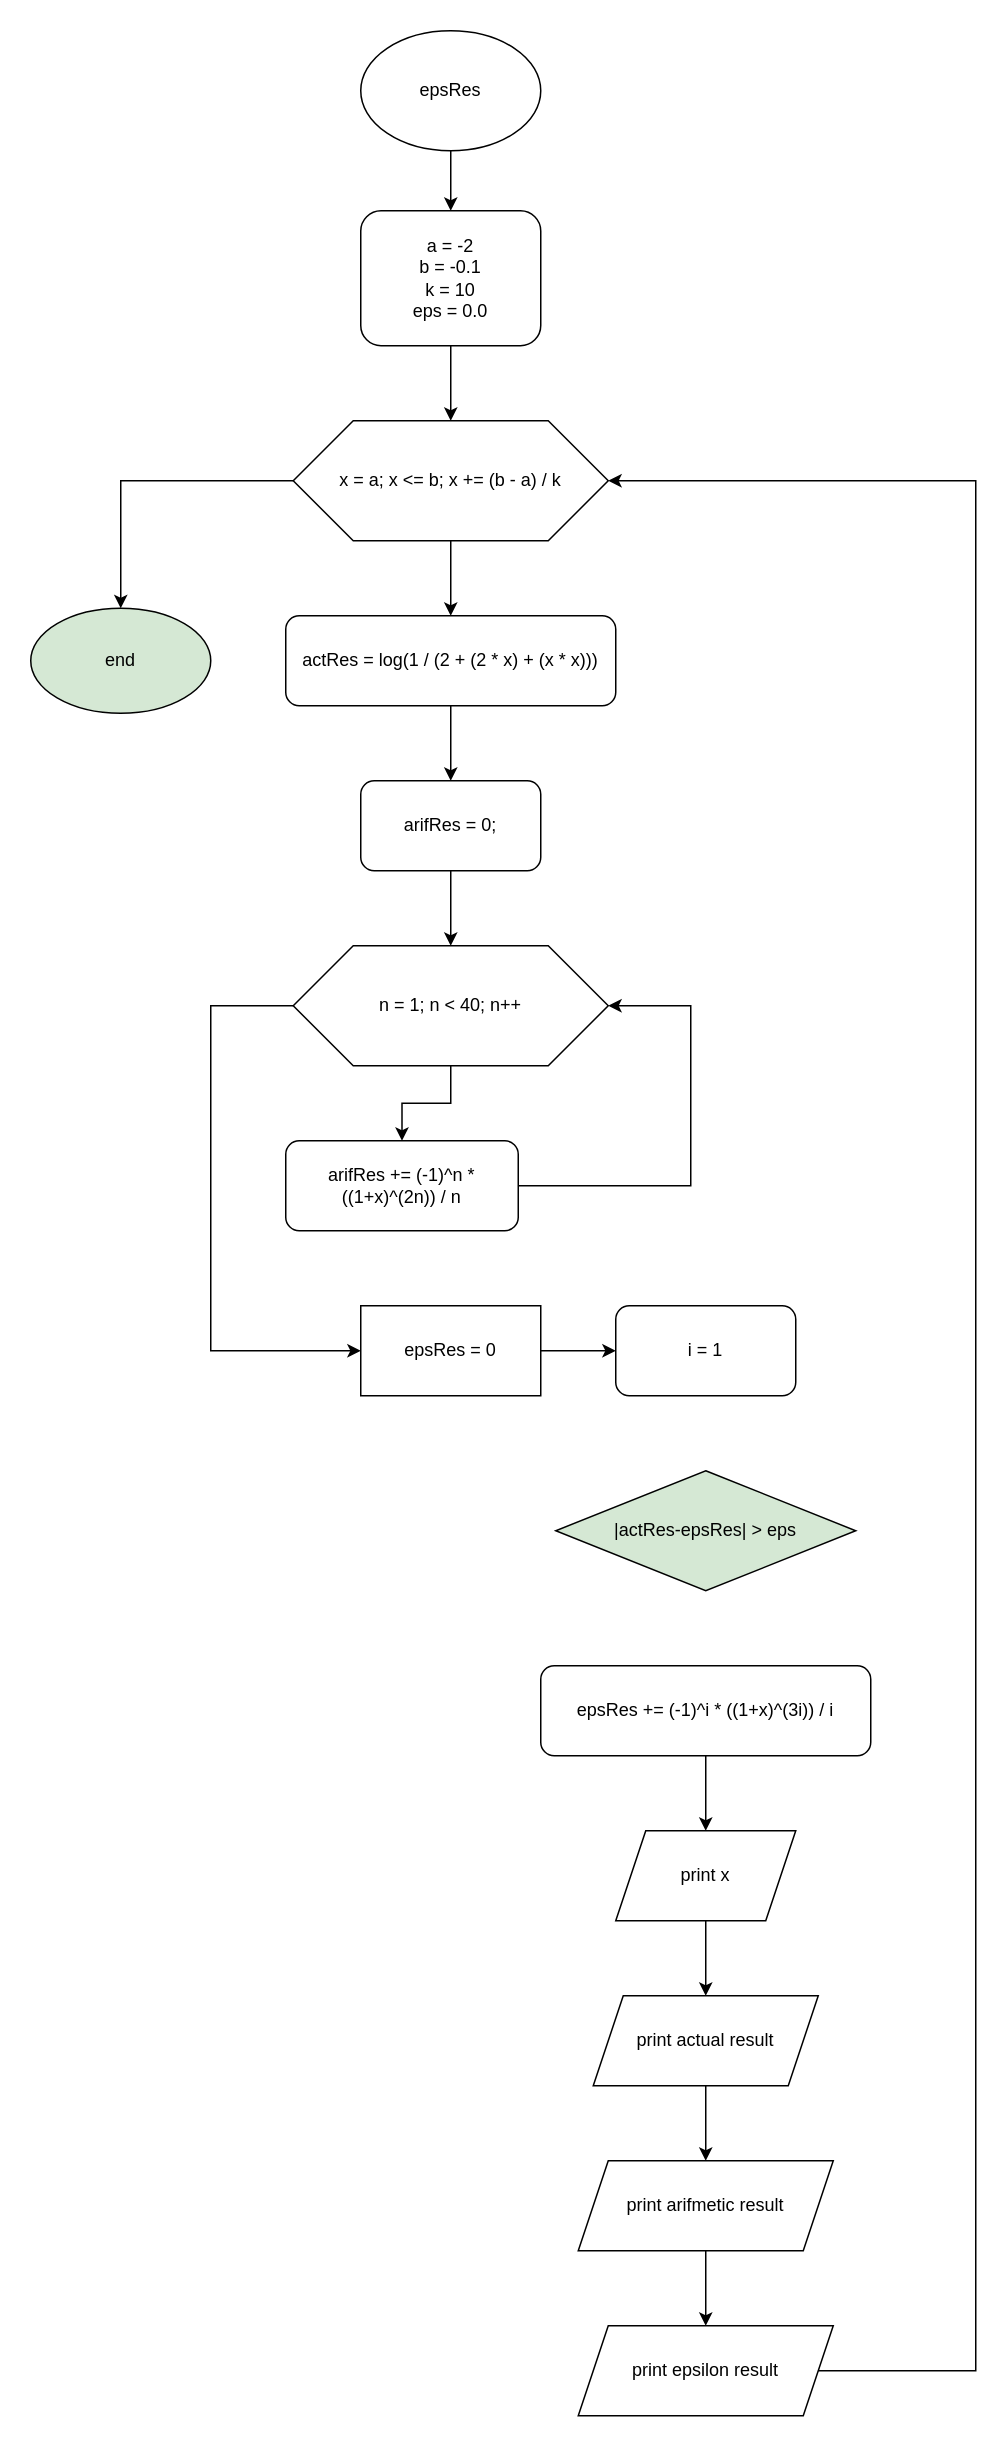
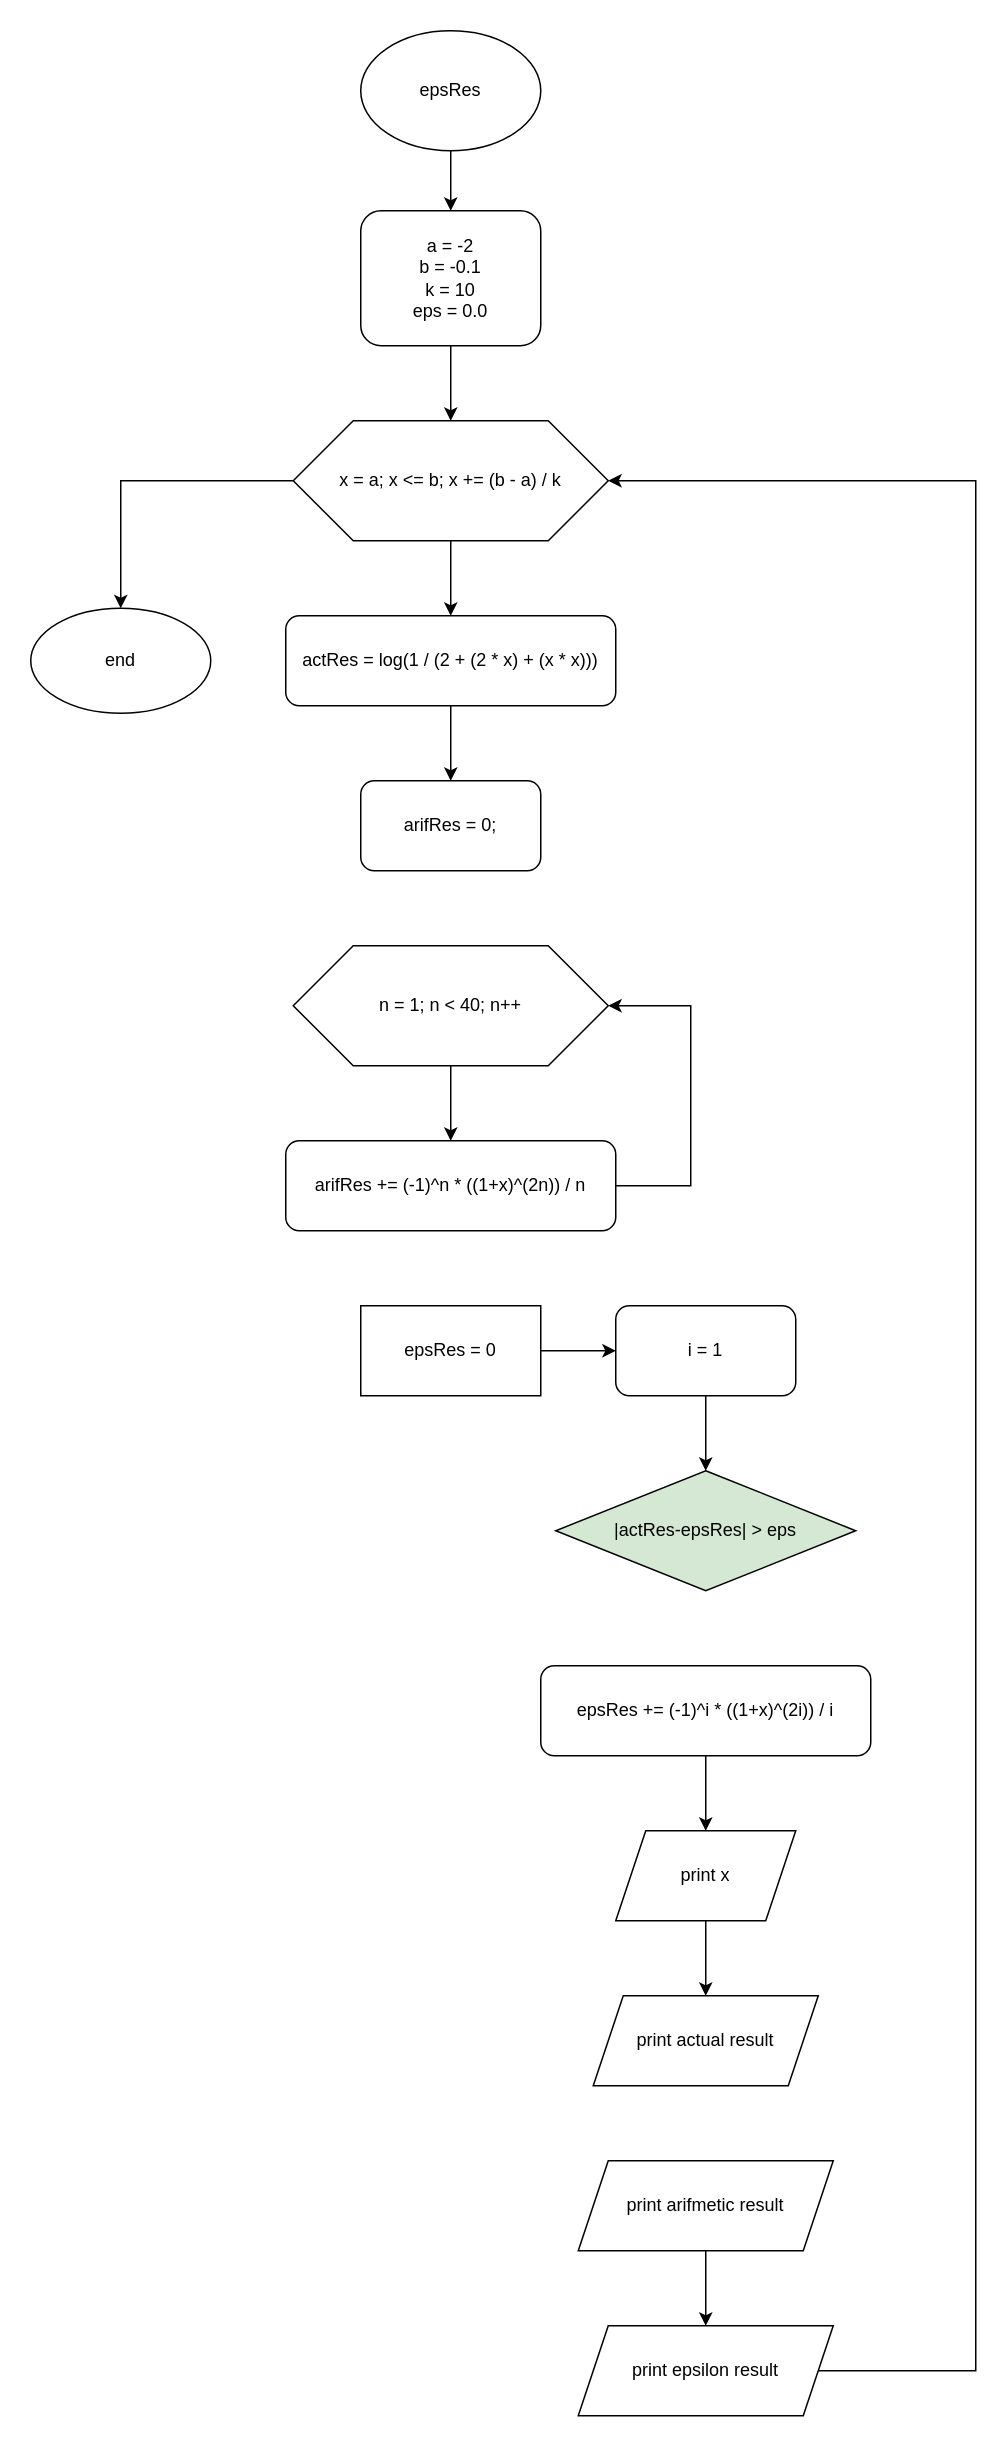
node "end": fillcolor #d5e8d4 -> #ffffff
edge "arifRes = 0;" -> "n = 1; n < 40; n++": removed
node "arifRes += (-1)^n * ((1+x)^(2n)) / n": size 233x90 -> 330x90
edge "n = 1; n < 40; n++" -> "epsRes = 0": removed
edge "i = 1" -> "|actRes-epsRes| > eps": added
node "epsRes += (-1)^i * ((1+x)^(3i)) / i": label "epsRes += (-1)^i * ((1+x)^(3i)) / i" -> "epsRes += (-1)^i * ((1+x)^(2i)) / i"
edge "print actual result" -> "print arifmetic result": removed
